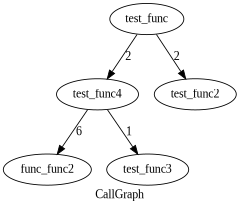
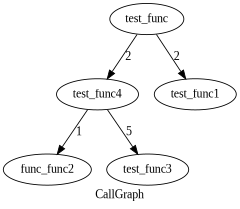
node "test_func2": label "test_func2" -> "test_func1"
edge "test_func4" -> "func_func2": label "6" -> "1"
edge "test_func4" -> "test_func3": label "1" -> "5"
